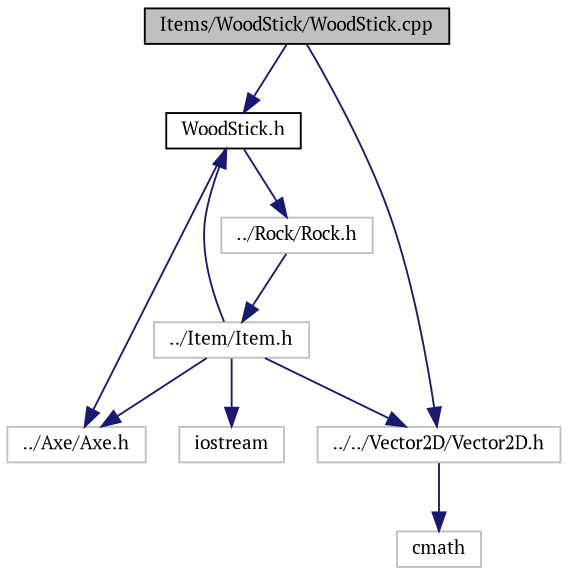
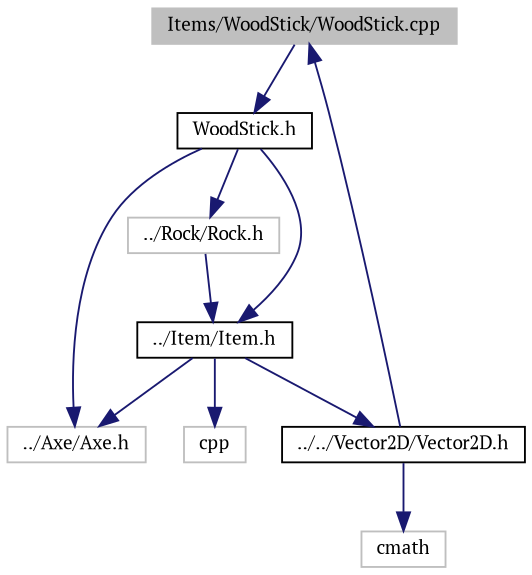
node "Items/WoodStick/WoodStick.cpp": color black -> grey75
edge "Items/WoodStick/WoodStick.cpp" -> "../../Vector2D/Vector2D.h": reversed
edge "../Item/Item.h" -> "WoodStick.h": reversed
node "../Item/Item.h": color grey75 -> black
node "iostream": label "iostream" -> "cpp"
node "../../Vector2D/Vector2D.h": color grey75 -> black
